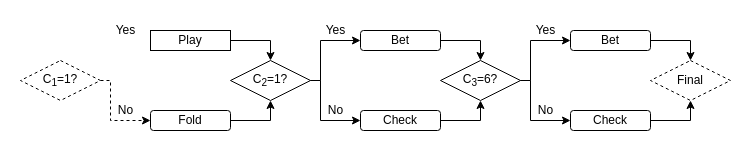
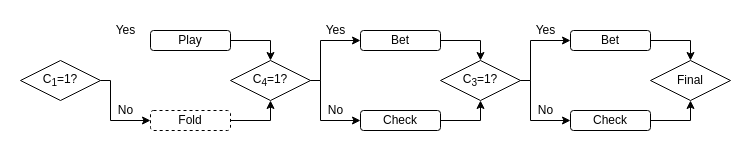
node "Play": shape rectangle -> rounded rectangle
node "C1=1?": style dashed -> solid
node "C2=1?": label "C2=1?" -> "C4=1?"
node "C3=6?": label "C3=6?" -> "C3=1?"
node "Final": style dashed -> solid
edge "C1=1?" -> "Fold": style dashed -> solid
node "Fold": style solid -> dashed
